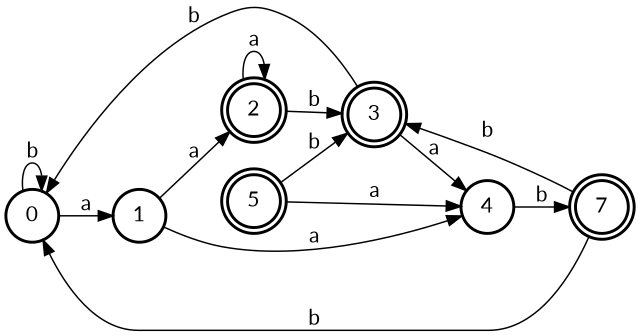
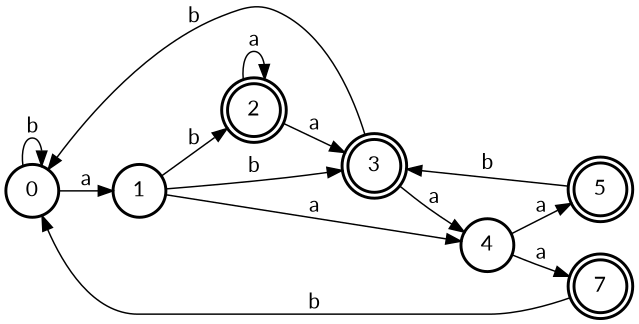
edge "2" -> "3": label "b" -> "a"
edge "1" -> "2": label "a" -> "b"
edge "7" -> "3": now "1" -> "3"
edge "4" -> "7": label "b" -> "a"
edge "5" -> "4": reversed
